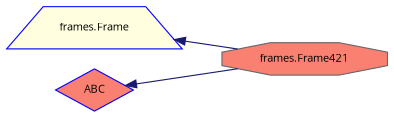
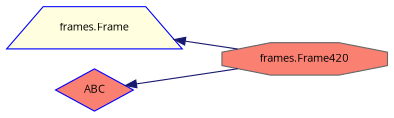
node "frames.Frame421": label "frames.Frame421" -> "frames.Frame420"
